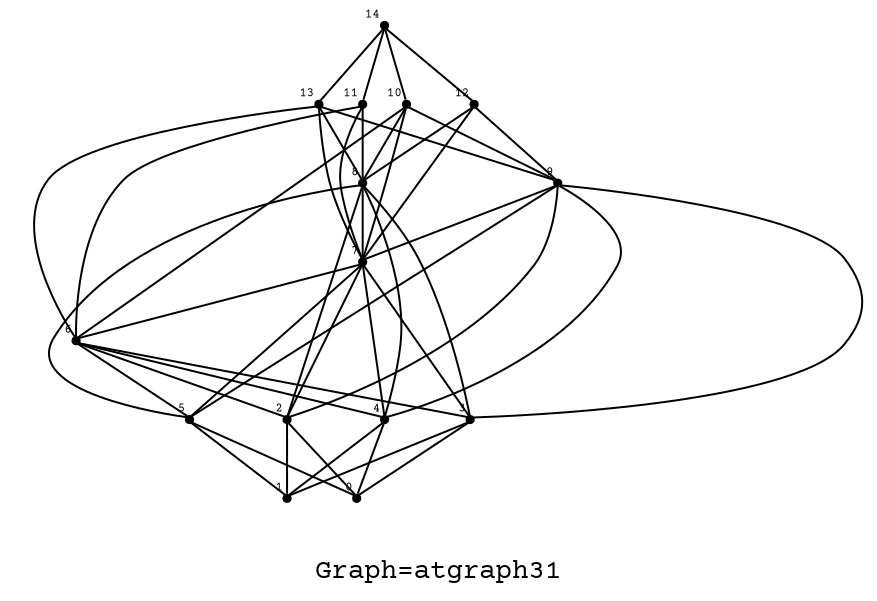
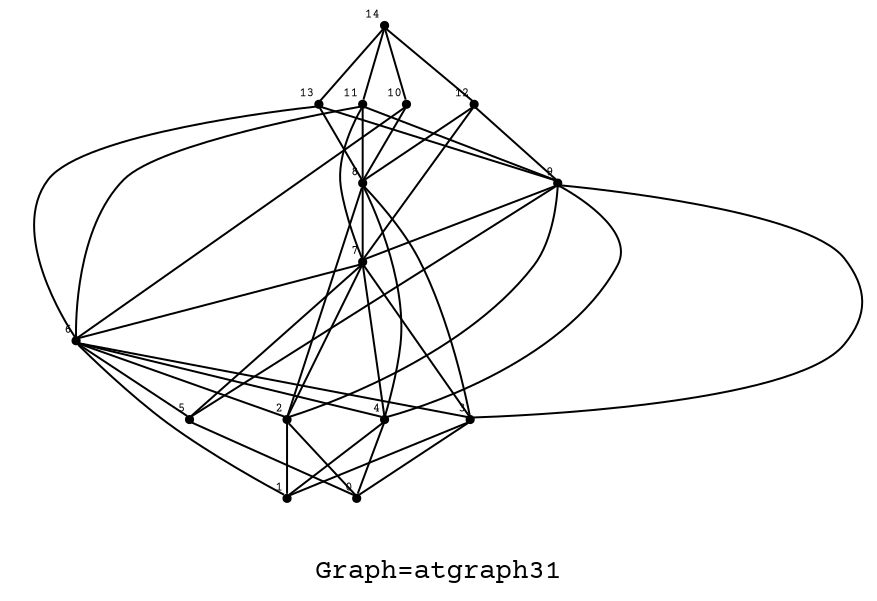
edge "10" -- "9": now "11" -- "9"
edge "13" -- "7": removed
edge "10" -- "7": removed
edge "8" -- "5": removed
edge "5" -- "1": now "6" -- "1"
